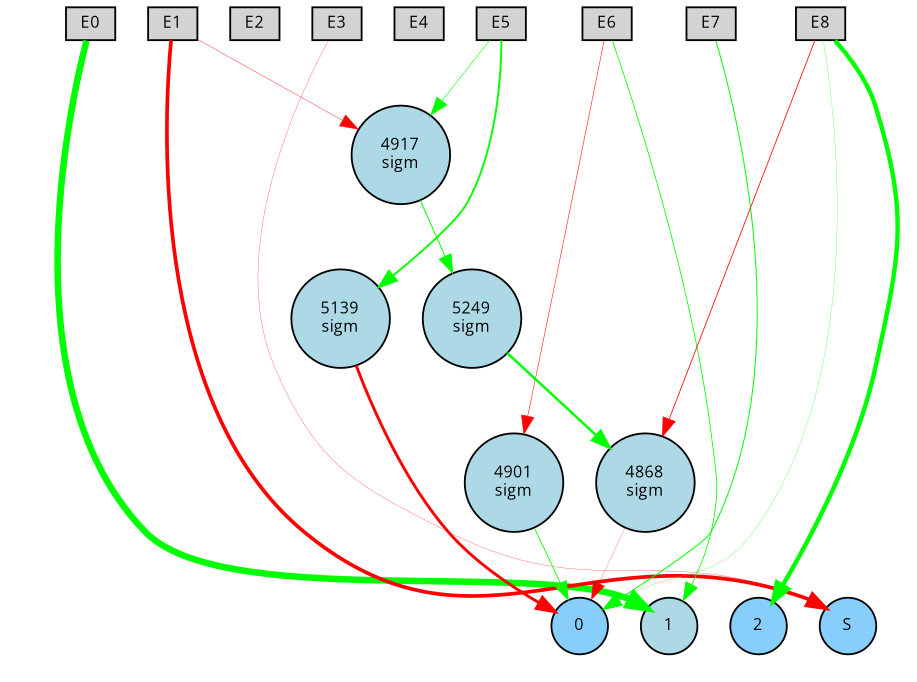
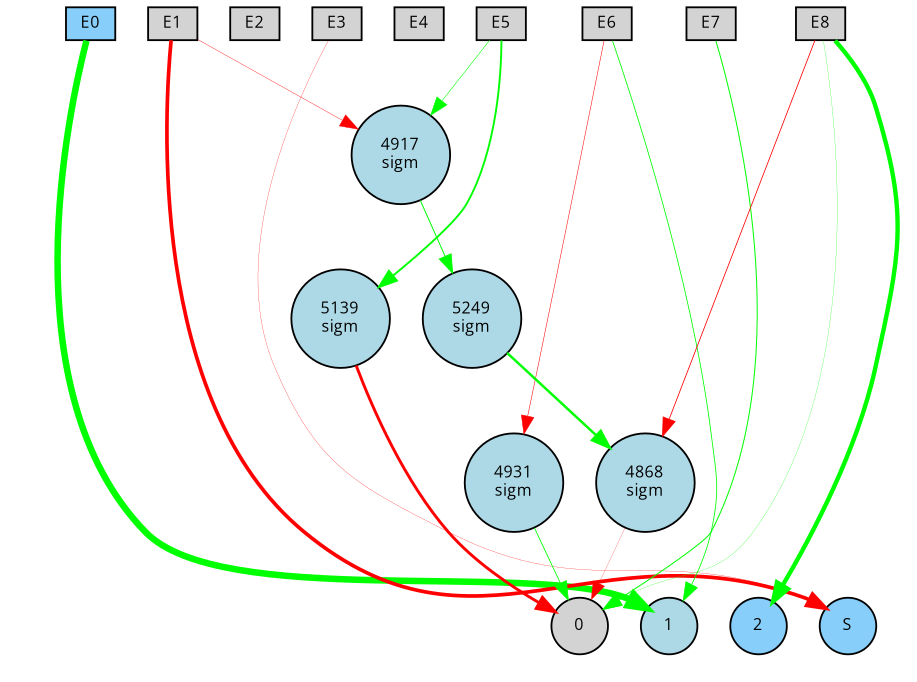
node "E0": fillcolor lightgray -> lightskyblue
node "4901 sigm": label "4901 sigm" -> "4931 sigm"
node "0": fillcolor lightskyblue -> lightgray
